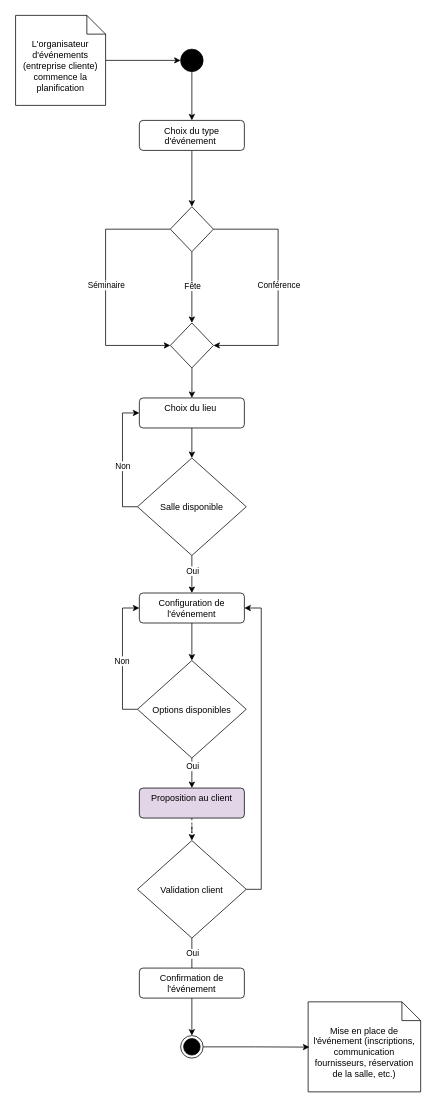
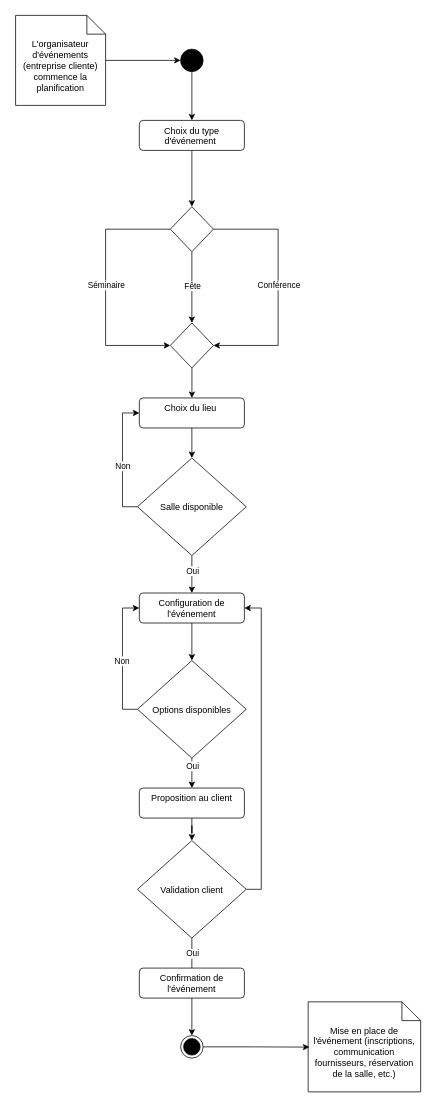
node "Proposition au client": fillcolor #e1d5e7 -> #ffffff
edge "Proposition au client" -> "Validation client": style dashed -> solid
